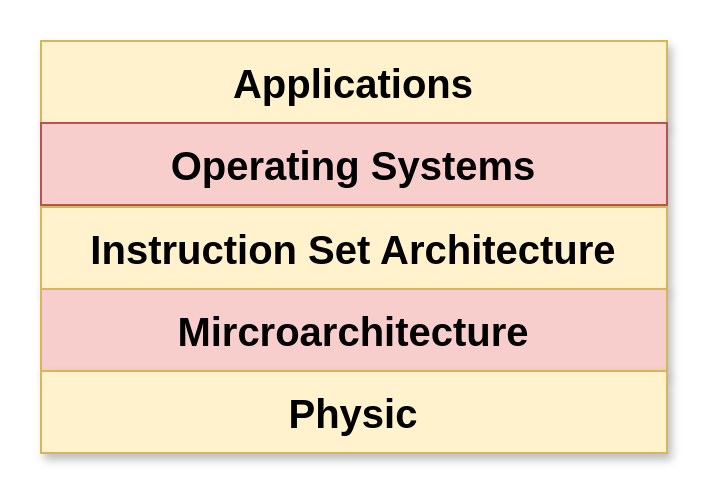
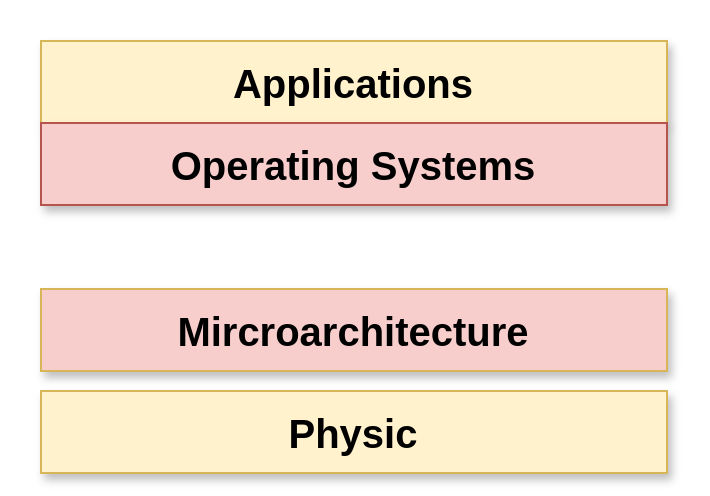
node "Instruction Set Architecture": removed
node "Physic": moved (354, 412) -> (354, 432)
